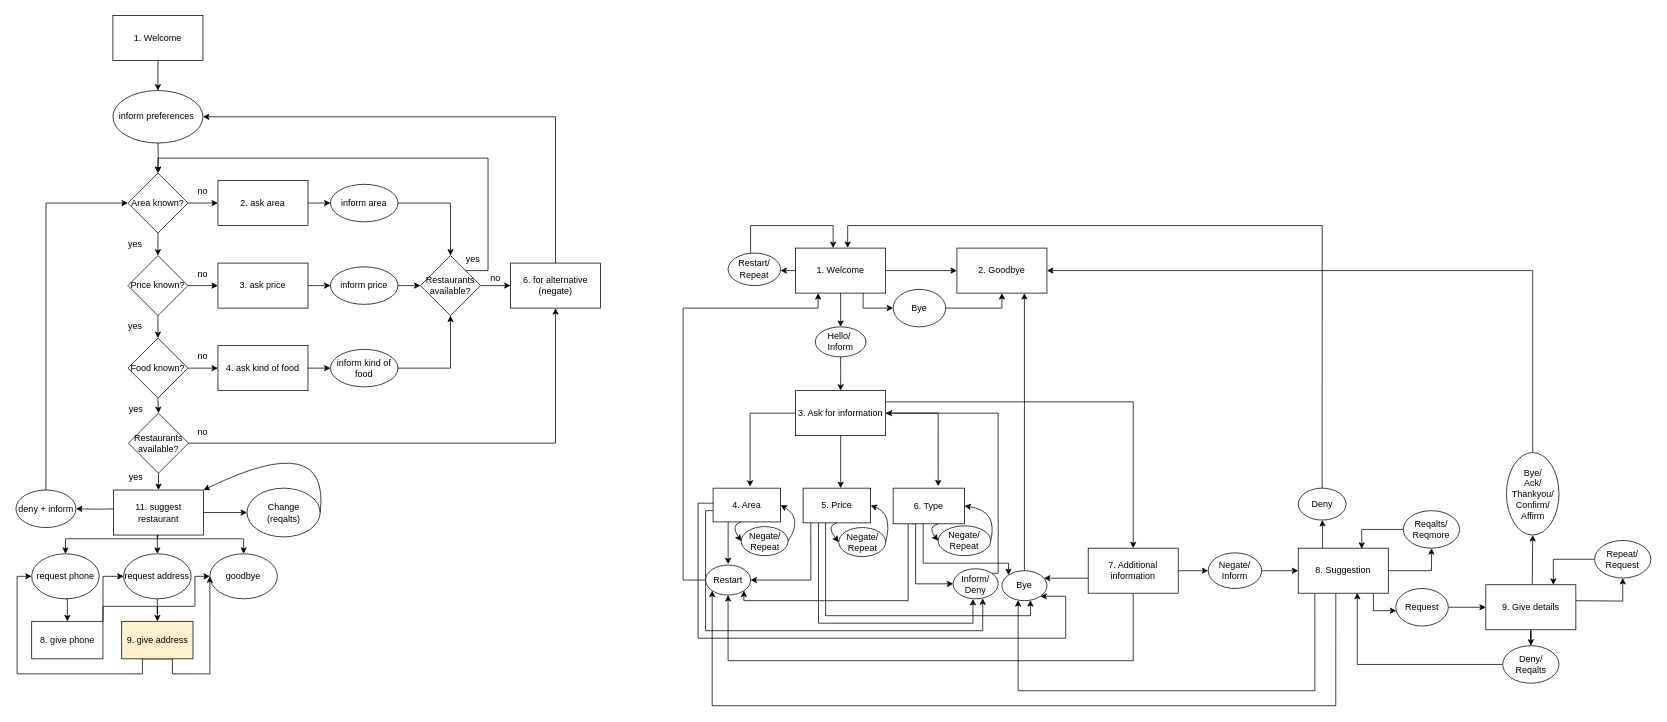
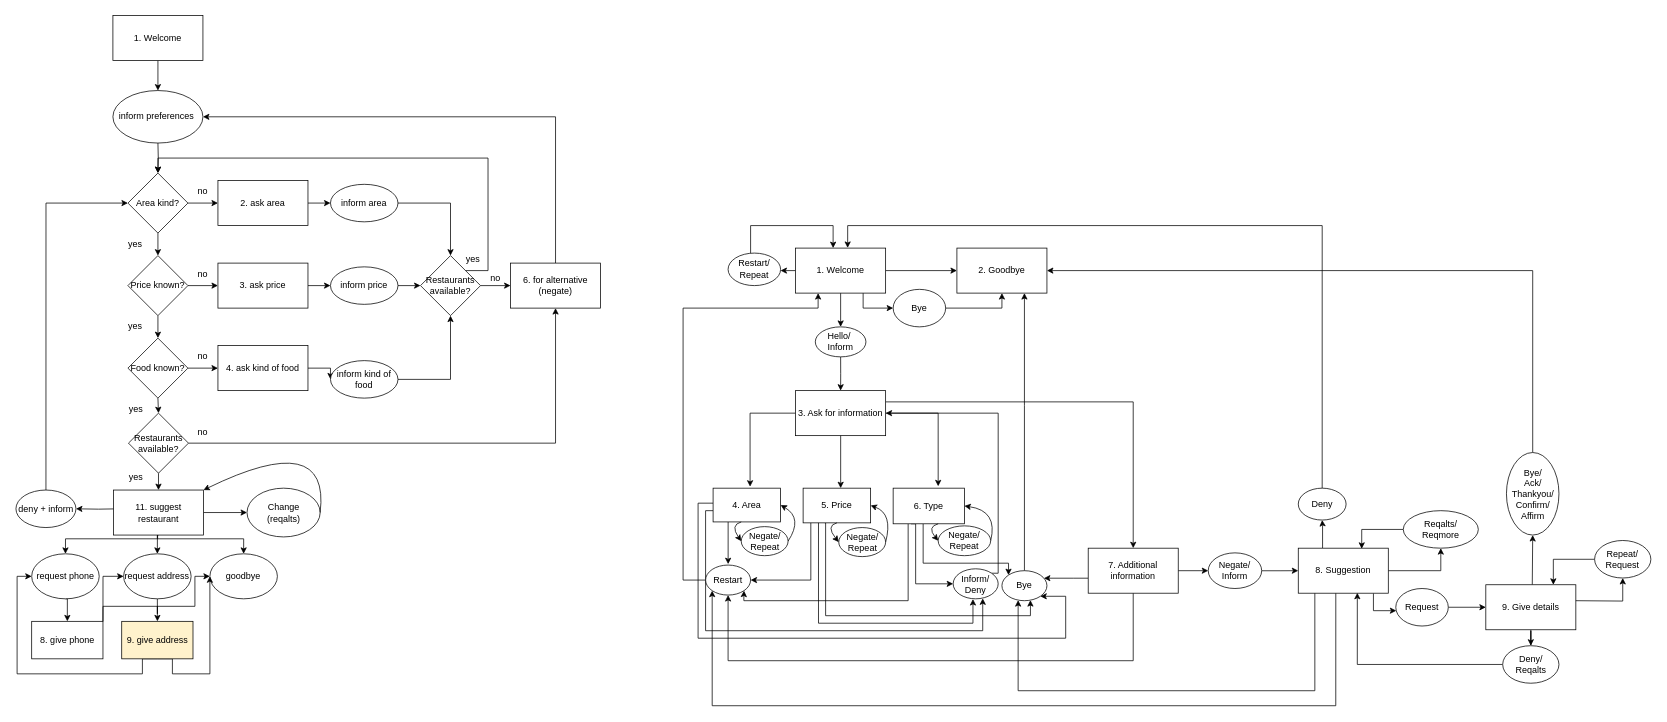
node "Area known?": label "Area known?" -> "Area kind?"
node "inform kind of food": moved (364, 368) -> (364, 379)
node "Reqalts/ Reqmore": size 56x38 -> 75x38
